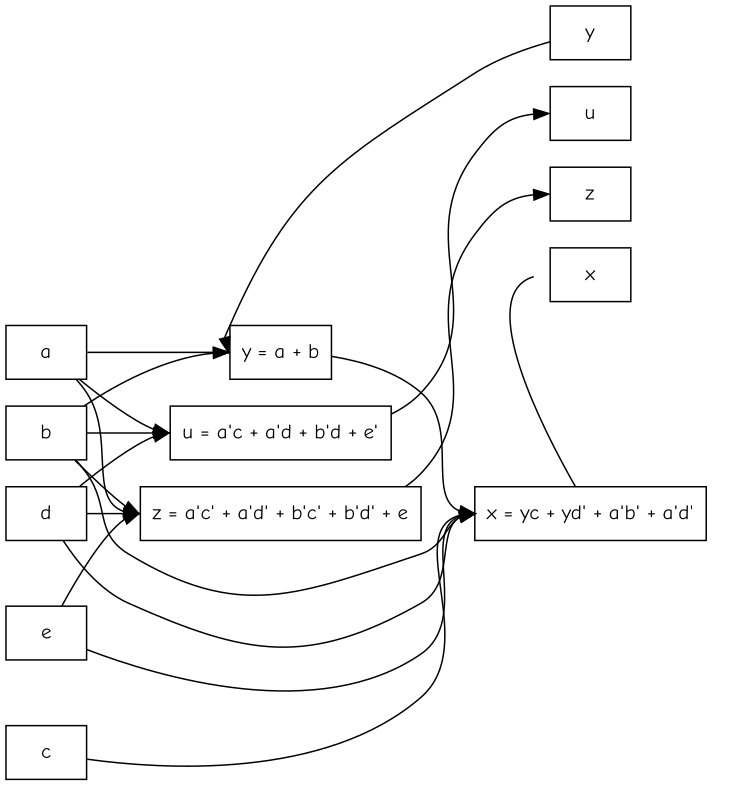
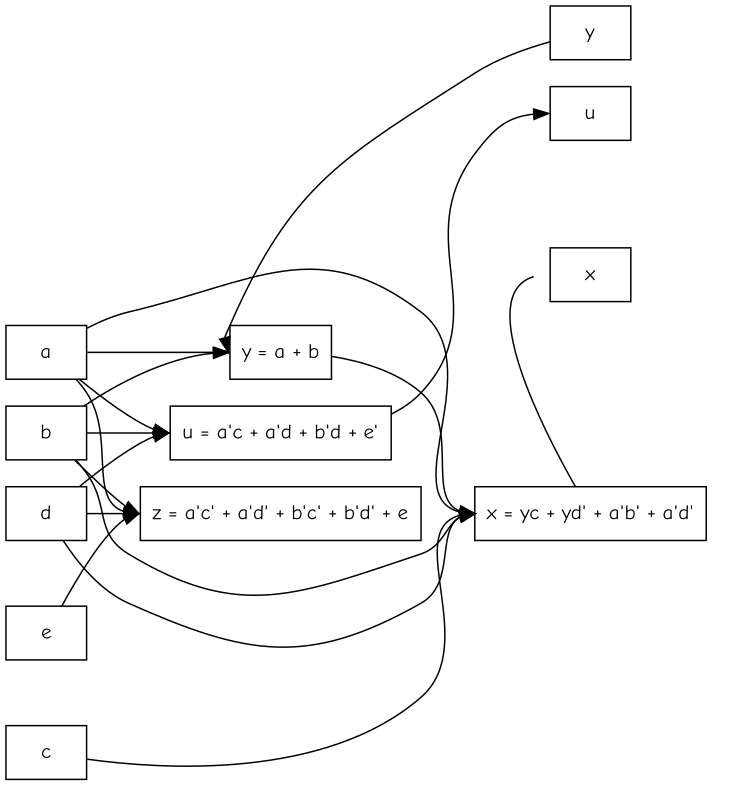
node "z": removed
edge "e" -> "x = yc + yd' + a'b' + a'd'": now "a" -> "x = yc + yd' + a'b' + a'd'"
